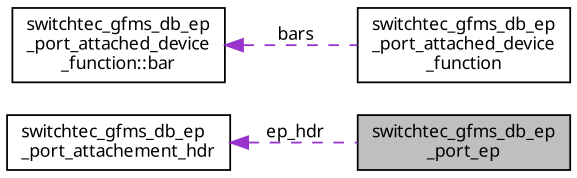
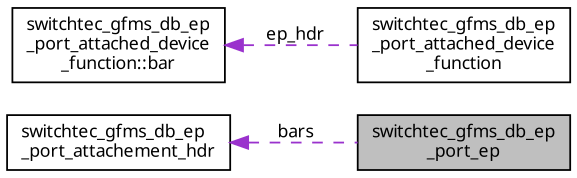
edge "switchtec_gfms_db_ep _port_attached_device _function" -> "switchtec_gfms_db_ep _port_attached_device _function::bar": label " bars" -> " ep_hdr"
edge "switchtec_gfms_db_ep _port_ep" -> "switchtec_gfms_db_ep _port_attachement_hdr": label " ep_hdr" -> " bars"
